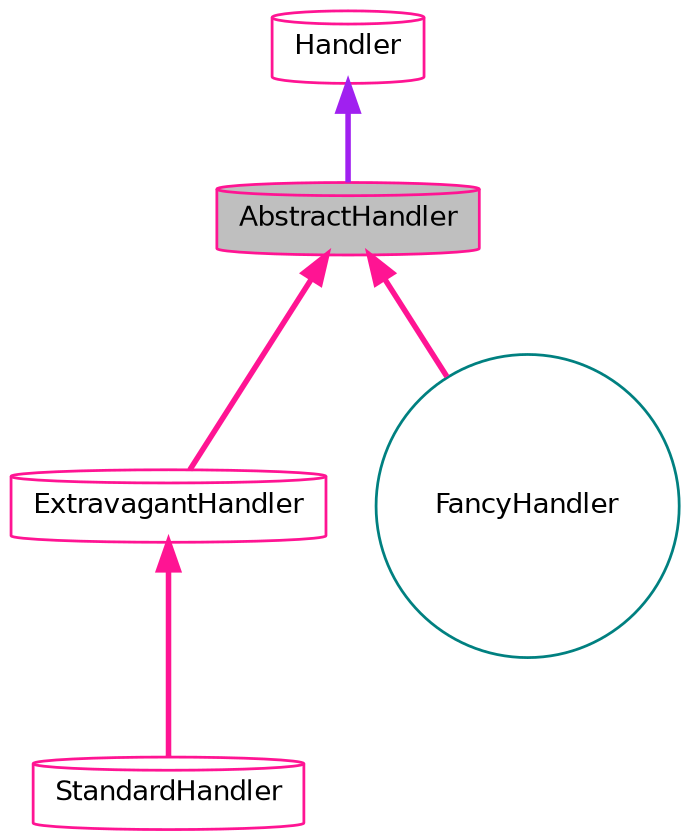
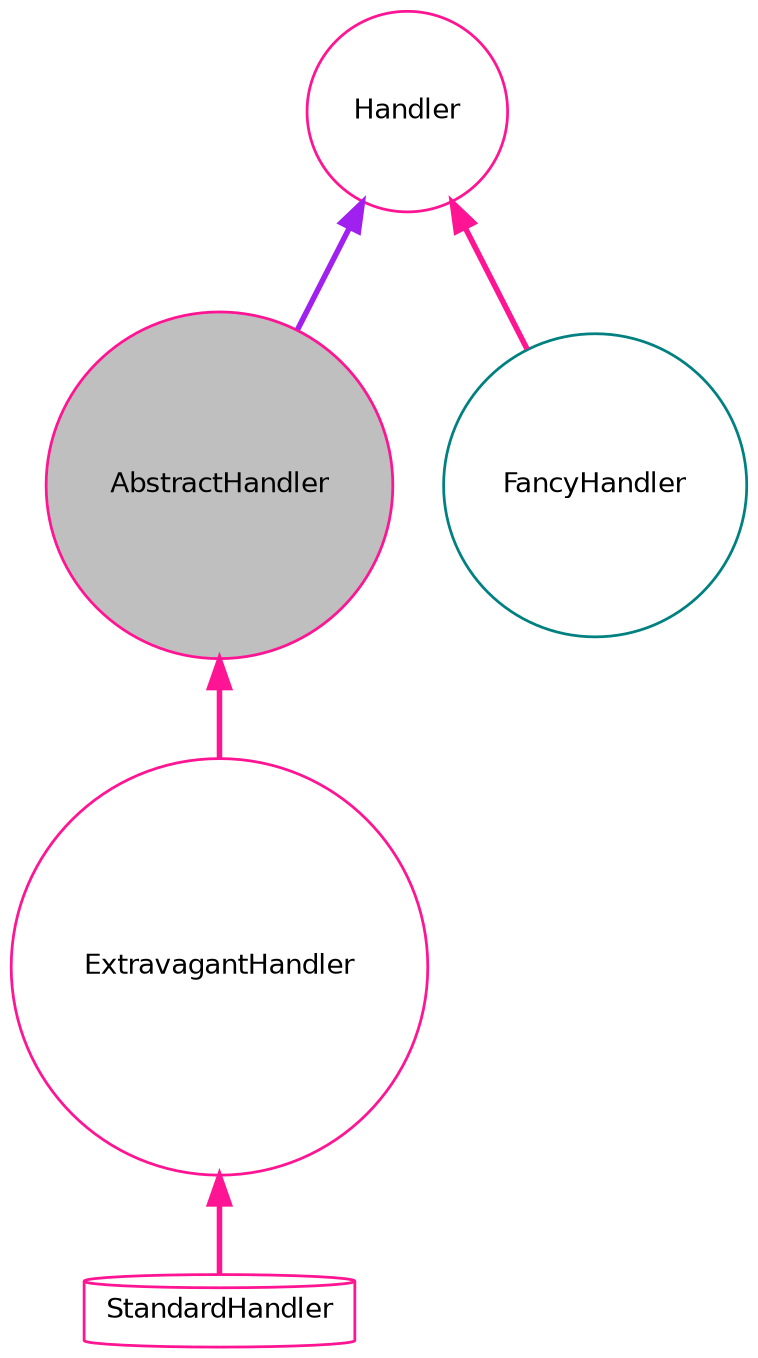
node "Handler": shape cylinder -> circle
node "AbstractHandler": shape cylinder -> circle
edge "FancyHandler" -> "AbstractHandler": now "FancyHandler" -> "Handler"
node "ExtravagantHandler": shape cylinder -> circle
